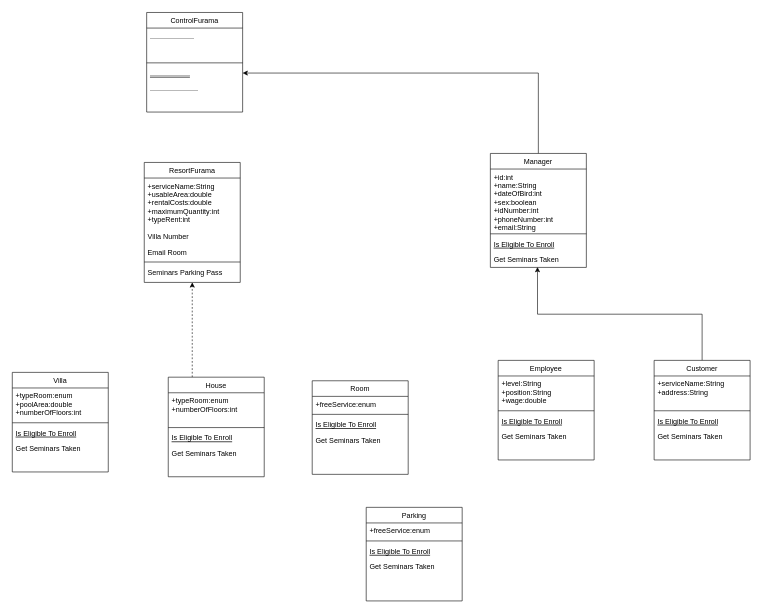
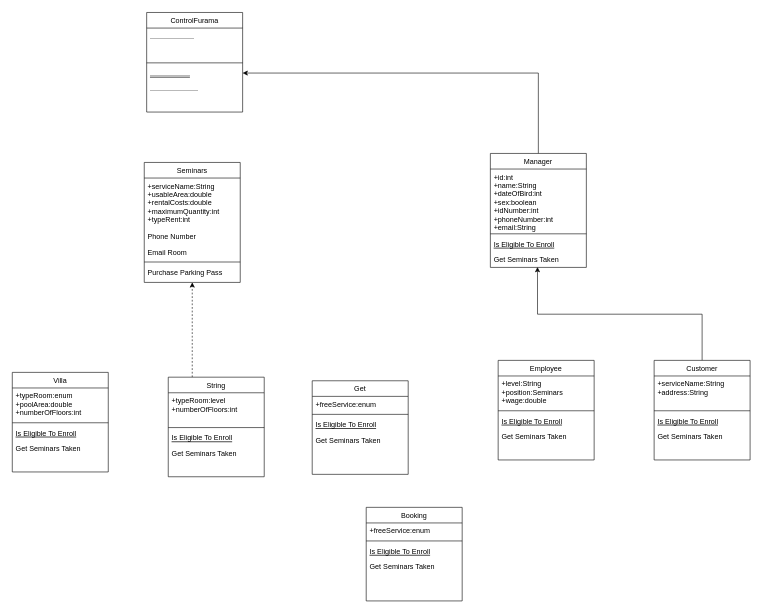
node "ResortFurama": label "ResortFurama" -> "Seminars"
node "Villa Number": label "Villa Number" -> "Phone Number"
node "Seminars Parking Pass": label "Seminars Parking Pass" -> "Purchase Parking Pass"
node "+level:String +position:String +wage:double": label "+level:String +position:String +wage:double" -> "+level:String +position:Seminars +wage:double"
node "House": label "House" -> "String"
node "Room": label "Room" -> "Get"
node "+typeRoom:enum +numberOfFloors:int": label "+typeRoom:enum +numberOfFloors:int" -> "+typeRoom:level +numberOfFloors:int"
node "Parking": label "Parking" -> "Booking"
